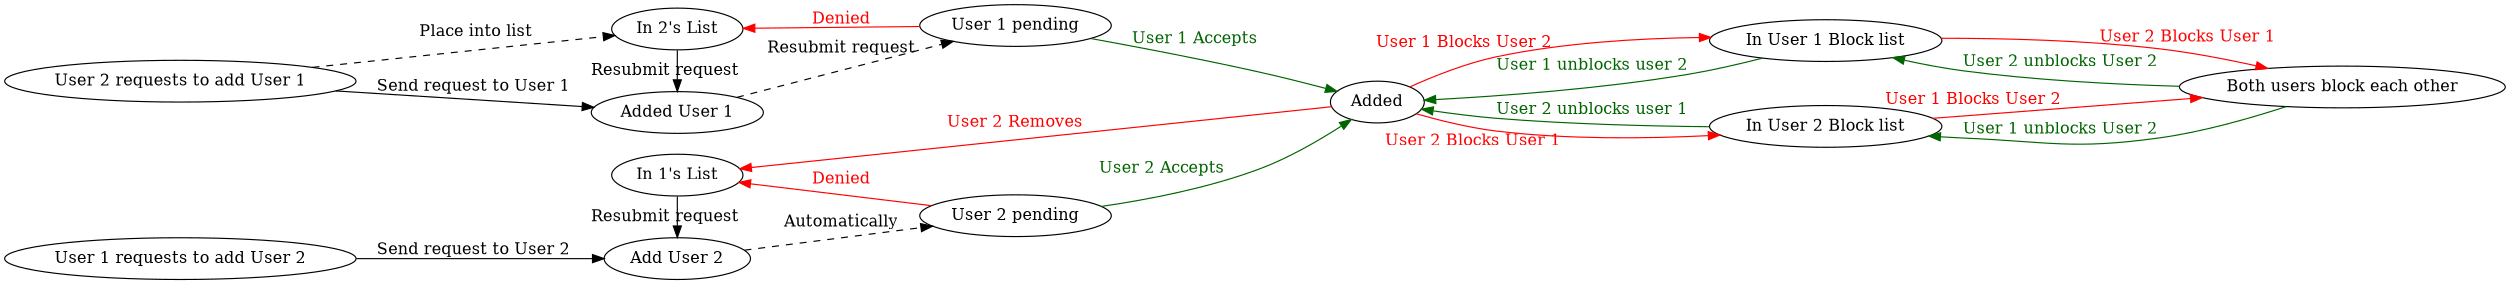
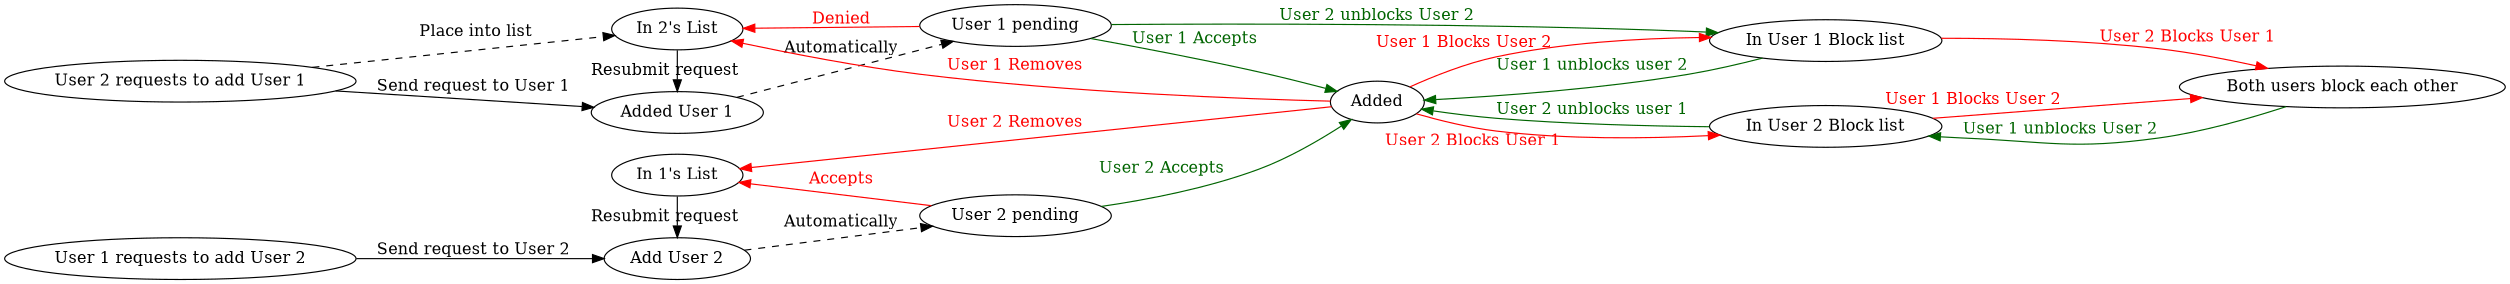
edge "Added User 1" -> "User 1 pending": label "Resubmit request" -> "Automatically"
edge "Both users block each other" -> "In User 1 Block list": now "User 1 pending" -> "In User 1 Block list"
edge "Added" -> "In 2's List": added, label "User 1 Removes"
edge "User 2 pending" -> "In 1's List": label "Denied" -> "Accepts"
